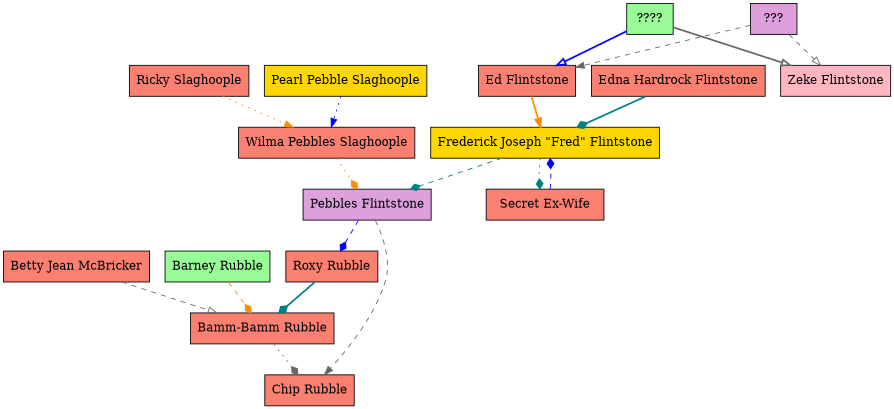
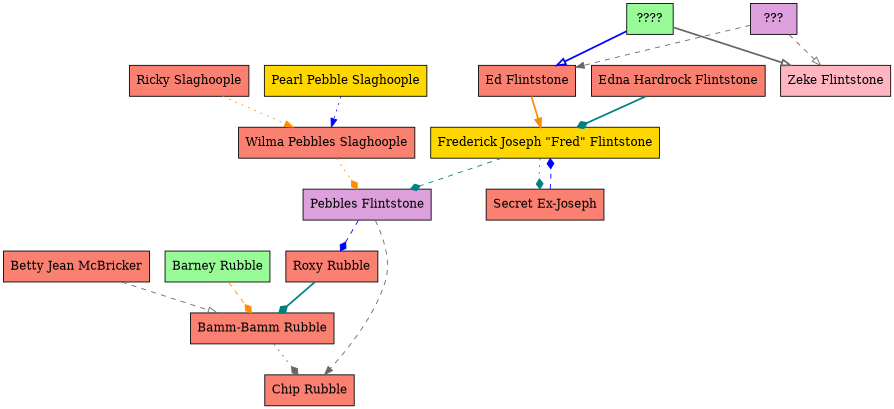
node "Secret Ex-Wife": label "Secret Ex-Wife" -> "Secret Ex-Joseph"
